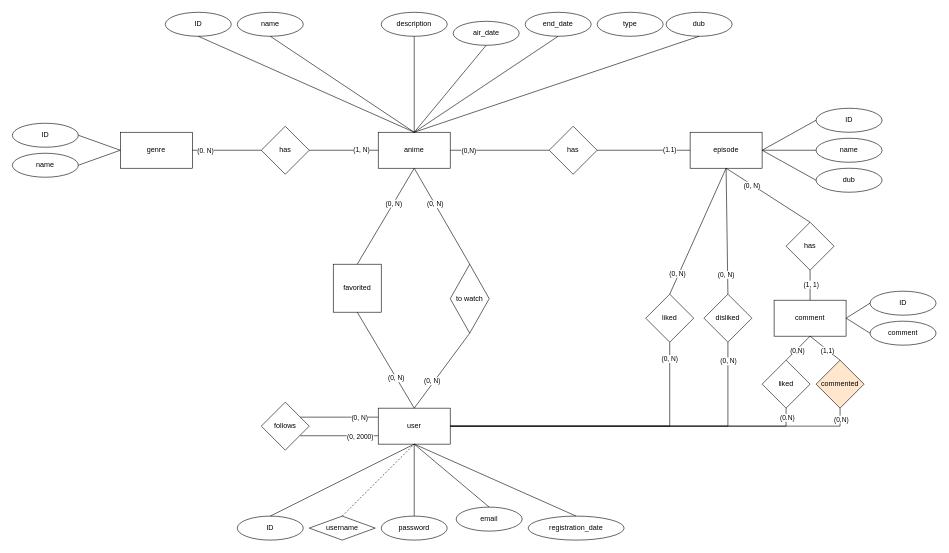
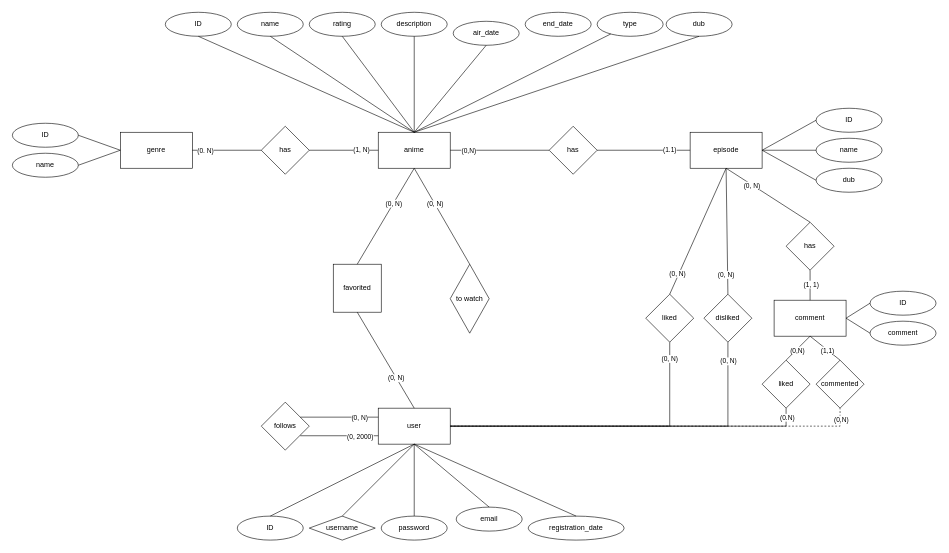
node "rating": added
edge "rating" -- "anime": added
edge "end_date" -- "anime": now "type" -- "anime"
edge "to watch" -- "user": removed, label "(0, N)"
node "commented": fillcolor #ffe6cc -> #ffffff
edge "commented" -- "user": style solid -> dashed
edge "user" -- "username": style dashed -> solid
